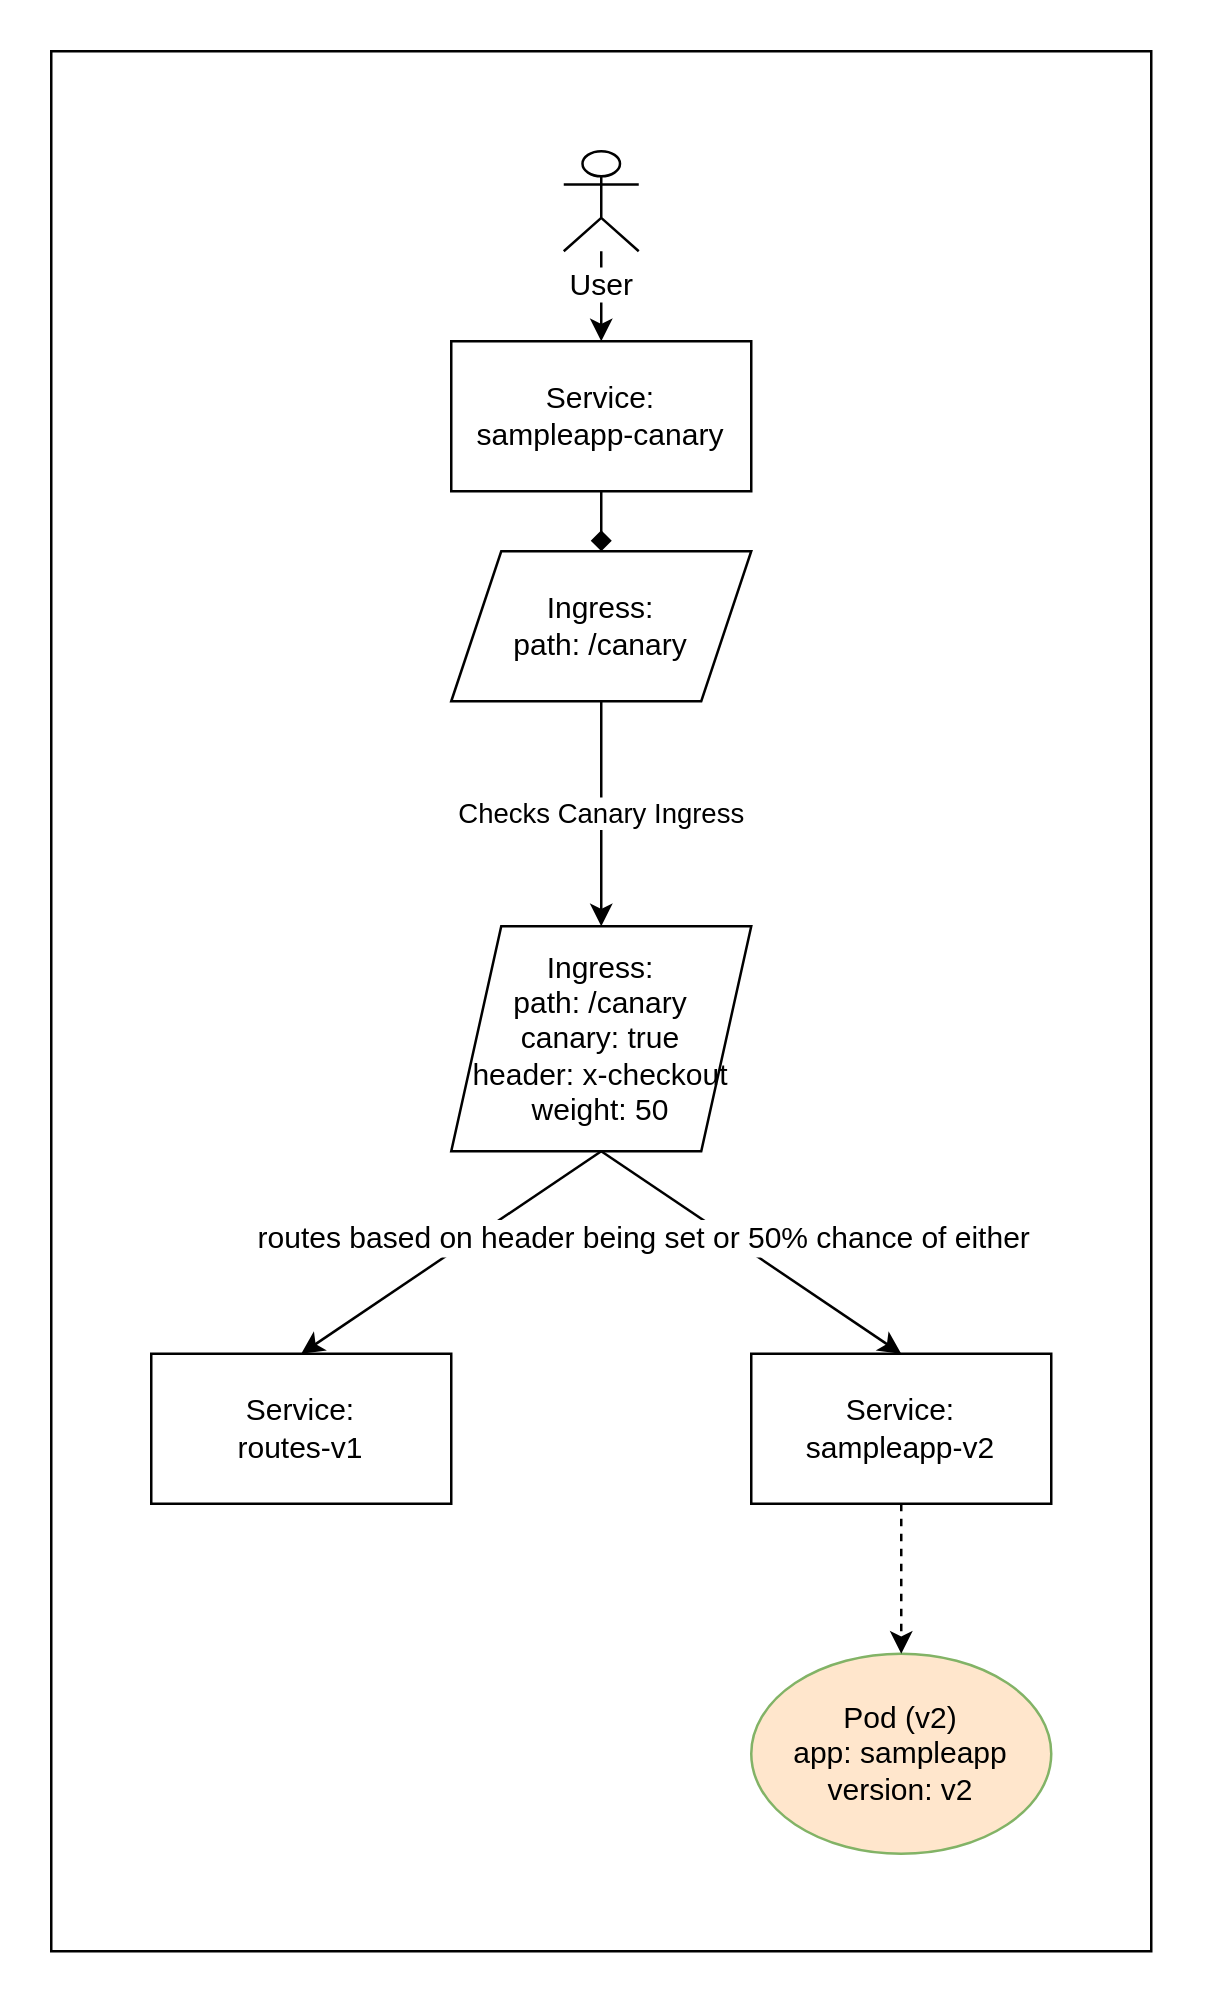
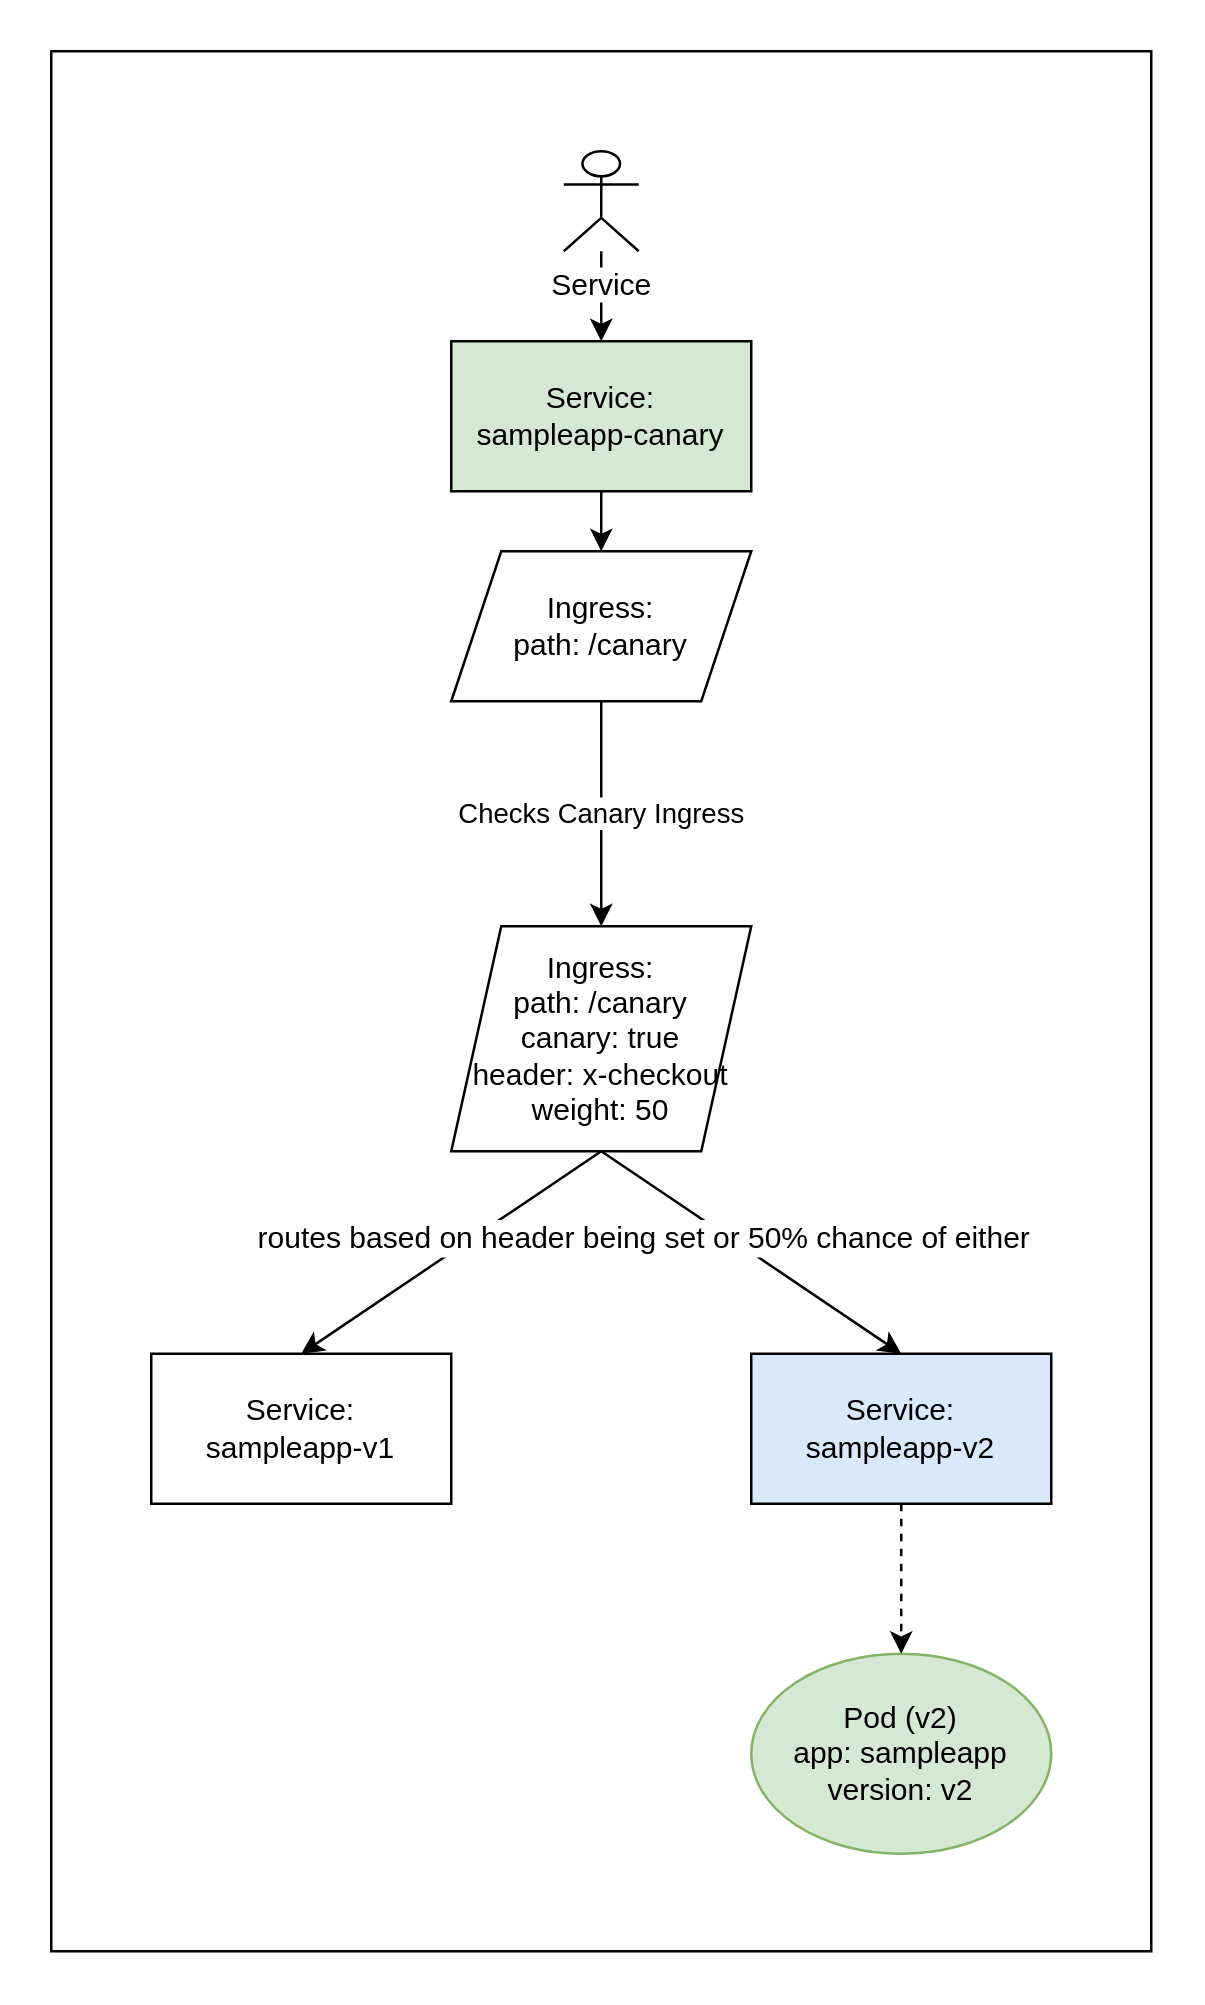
node "User": label "User" -> "Service"
node "Service: sampleapp-canary": fillcolor #ffffff -> #d5e8d4
edge "Service: sampleapp-canary" -> "Ingress: path: /canary": arrowhead diamond -> classic
node "Service:routes-v1": label "Service:routes-v1" -> "Service:sampleapp-v1"
node "Service: sampleapp-v2": fillcolor #ffffff -> #dae8fc
node "Pod (v2) app: sampleapp version: v2": fillcolor #ffe6cc -> #d5e8d4
